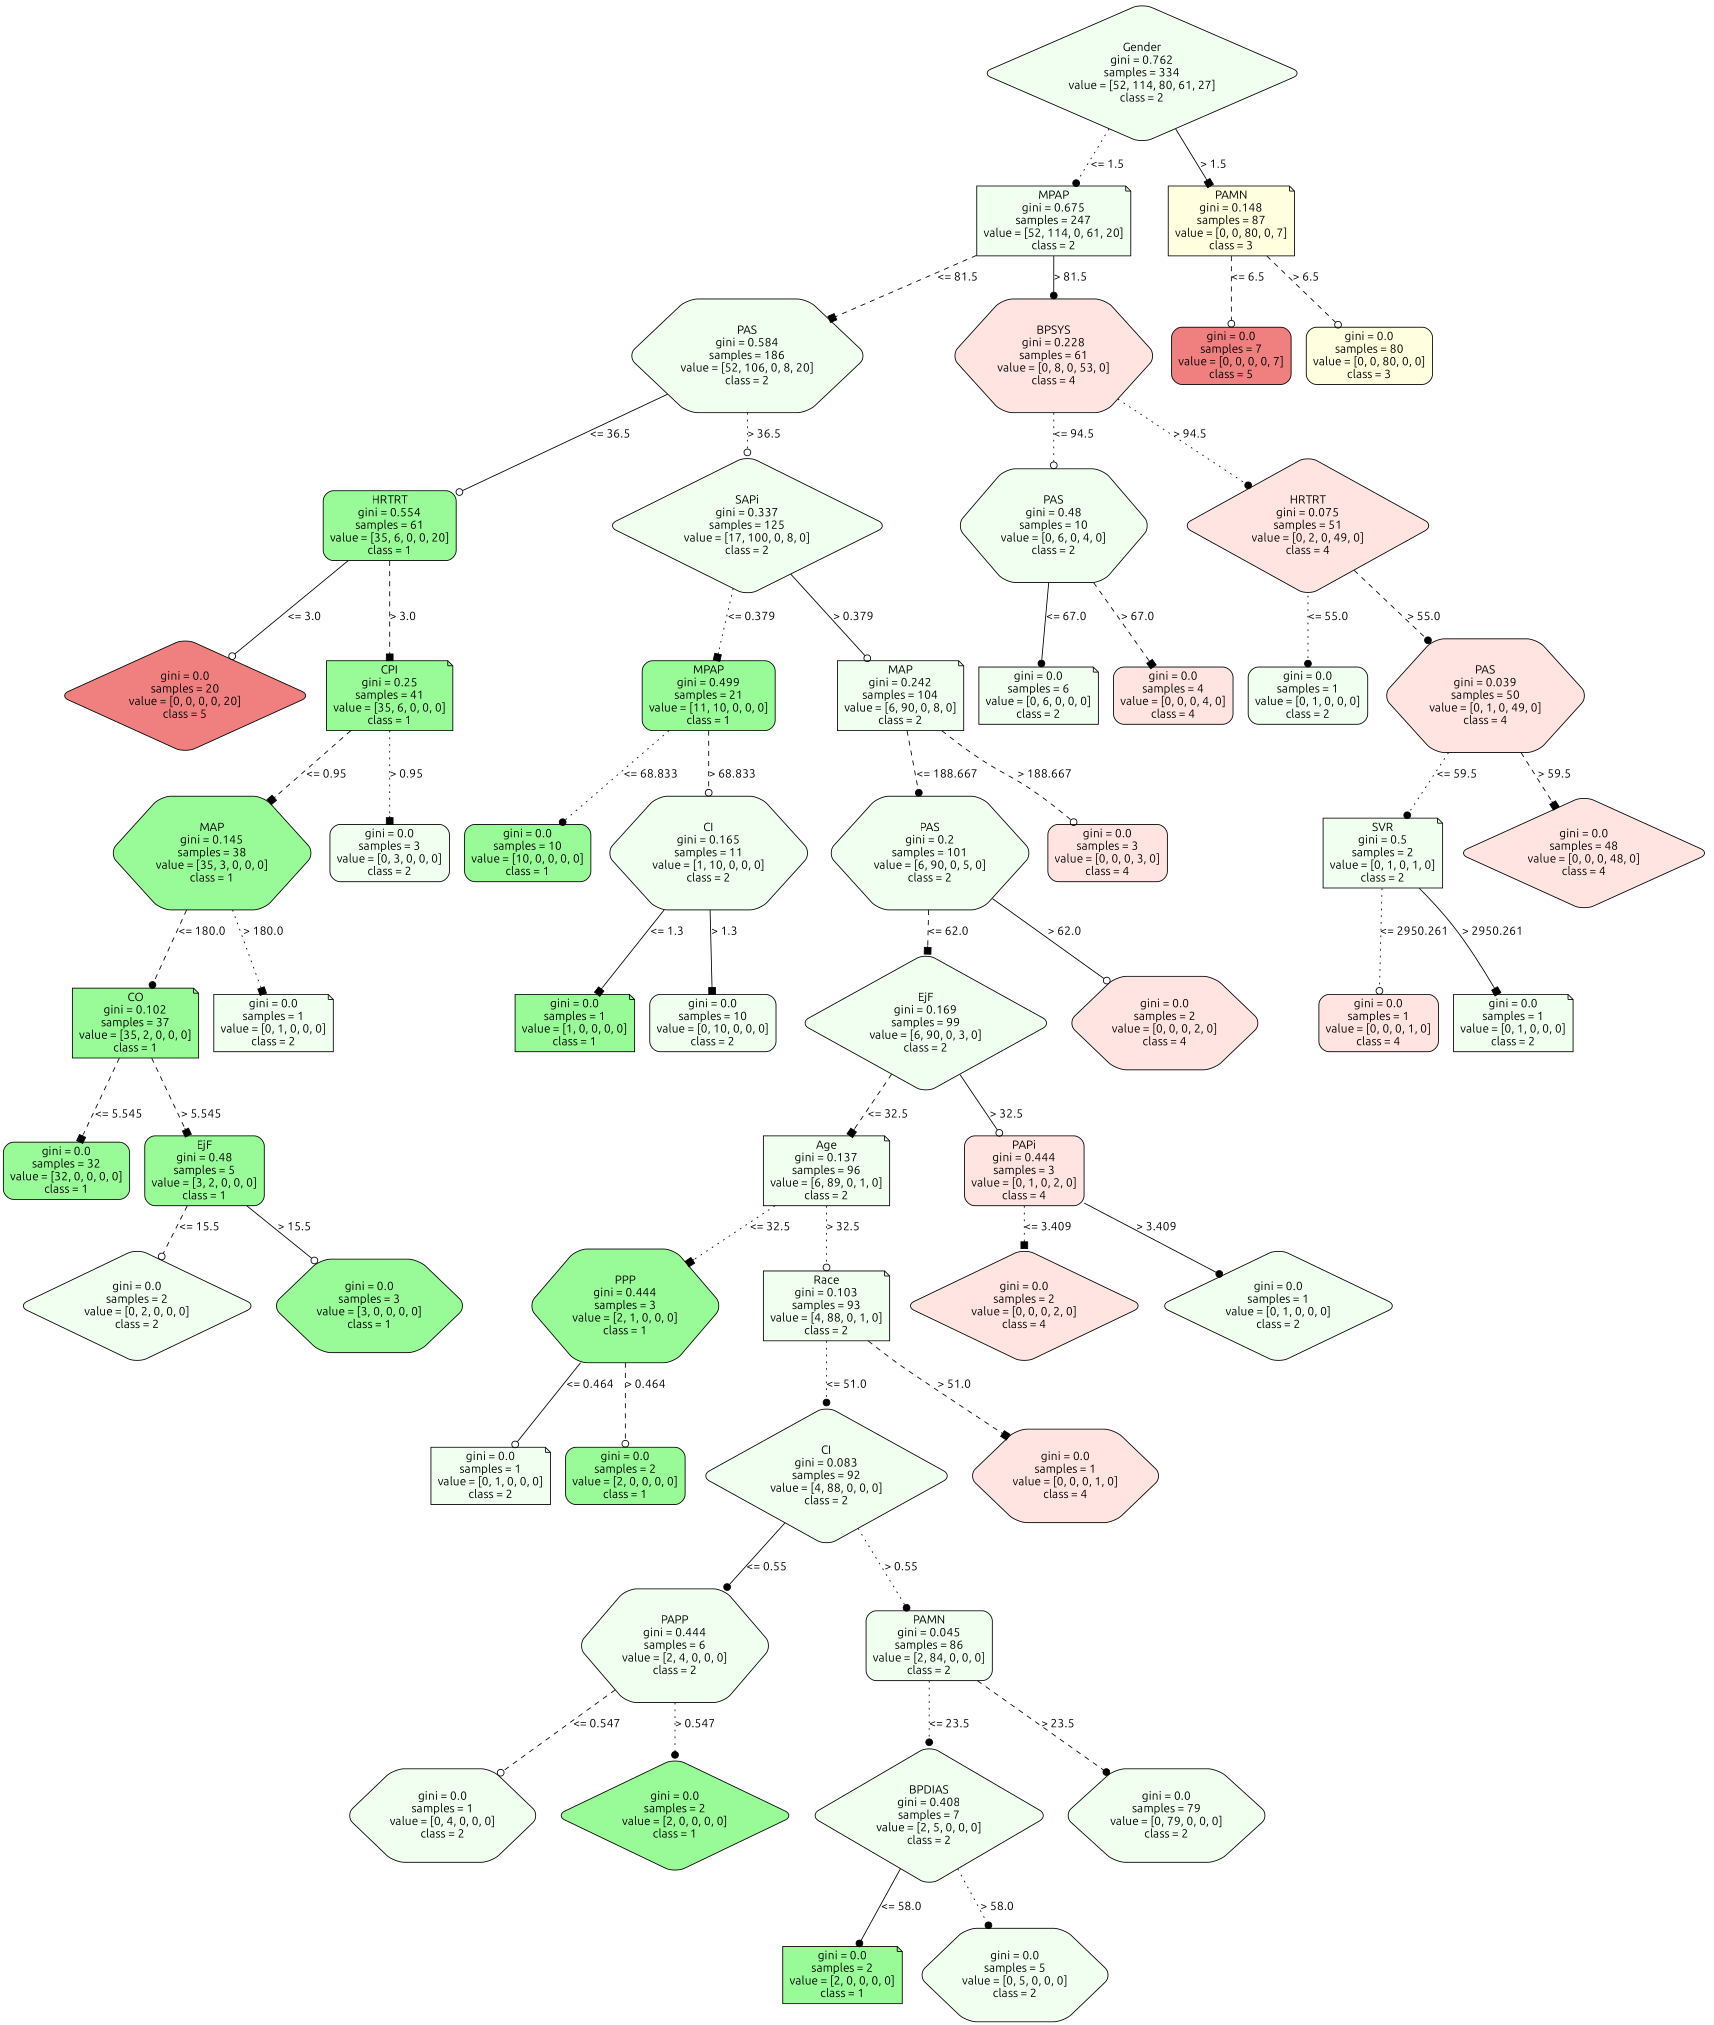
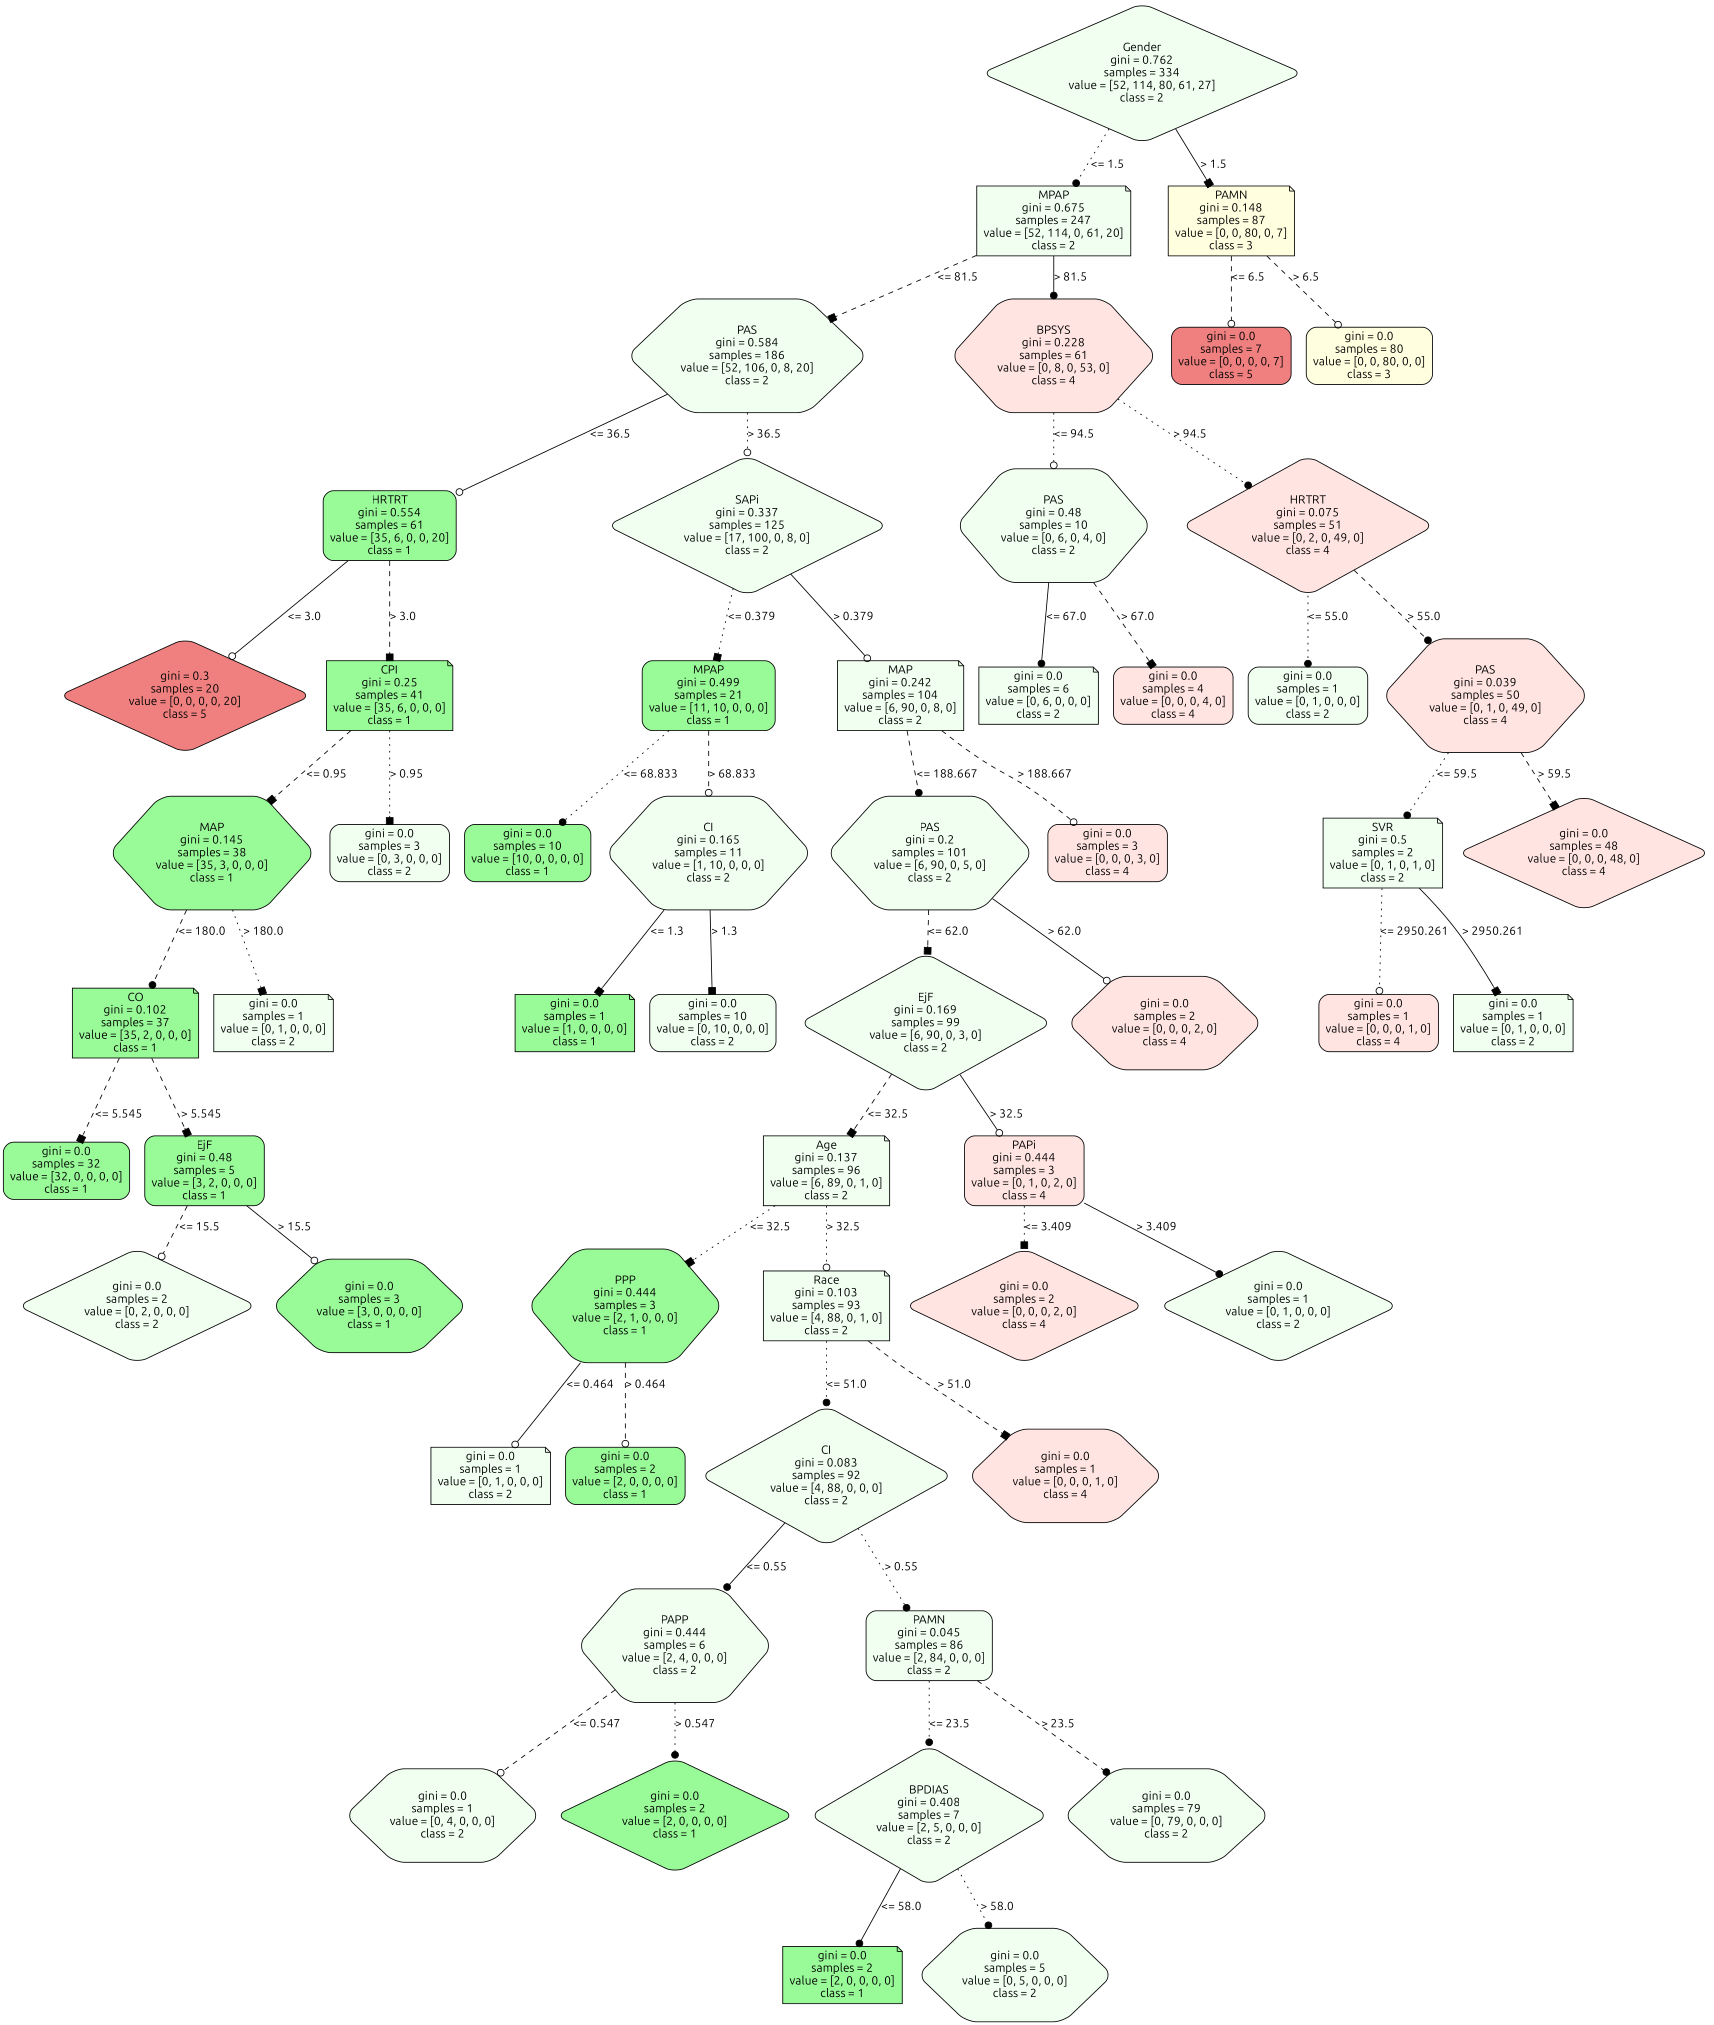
node "gini = 0.0 samples = 20 value = [0, 0, 0, 0, 20] class = 5": label "gini = 0.0 samples = 20 value = [0, 0, 0, 0, 20] class = 5" -> "gini = 0.3 samples = 20 value = [0, 0, 0, 0, 20] class = 5"
